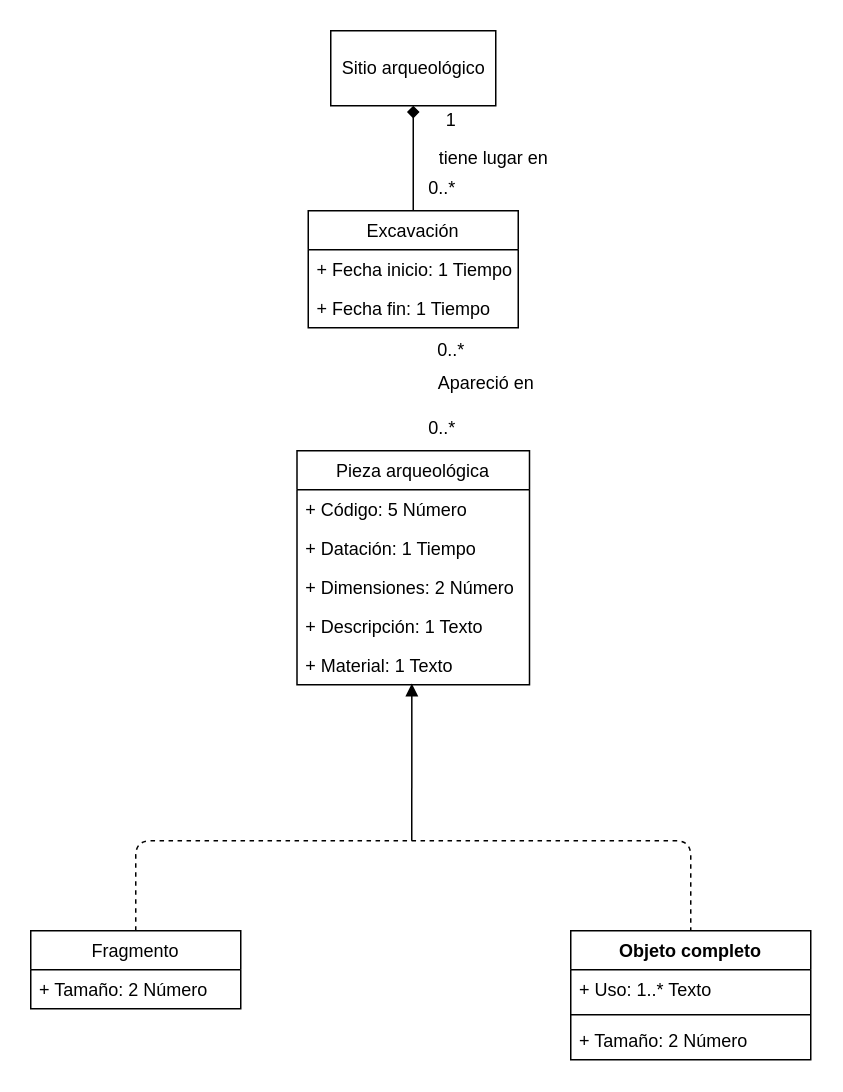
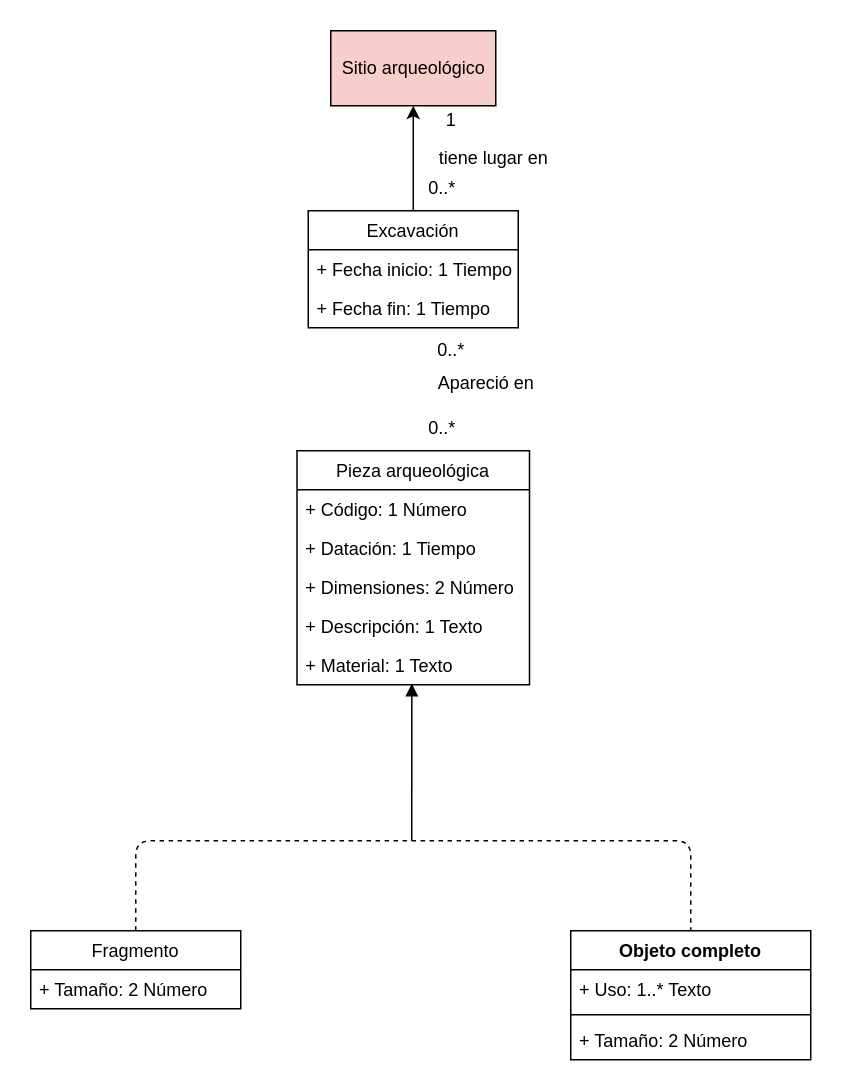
node "Sitio arqueológico": fillcolor #ffffff -> #f8cecc
edge "Excavación" -> "Sitio arqueológico": arrowhead diamond -> classic
node "+ Código: 5 Número": label "+ Código: 5 Número" -> "+ Código: 1 Número"
